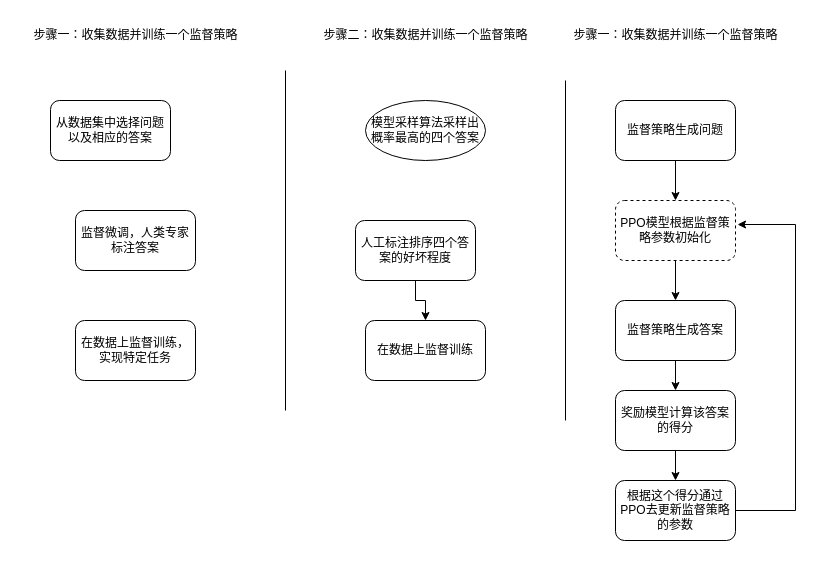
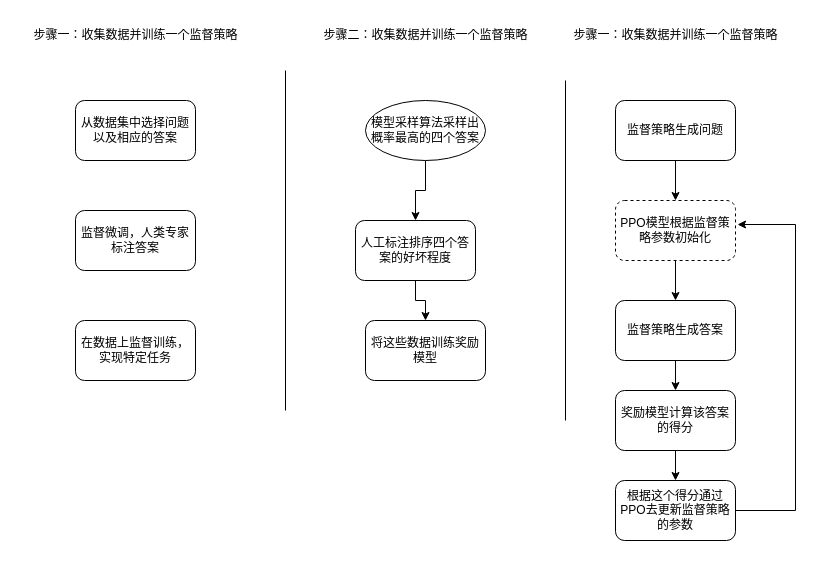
node "从数据集中选择问题以及相应的答案": moved (111, 131) -> (136, 131)
edge "模型采样算法采样出概率最高的四个答案" -> "人工标注排序四个答案的好坏程度": added
node "在数据上监督训练": label "在数据上监督训练" -> "将这些数据训练奖励模型"
